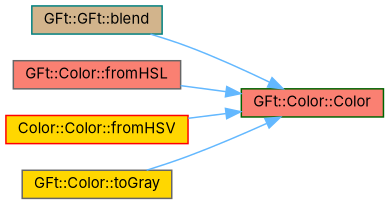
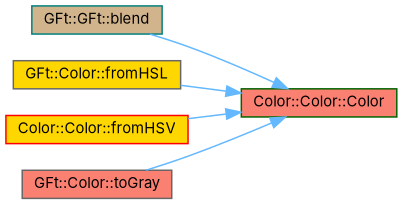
node "GFt::Color::fromHSL": fillcolor salmon -> gold
node "GFt::Color::Color": label "GFt::Color::Color" -> "Color::Color::Color"
node "GFt::Color::toGray": fillcolor gold -> salmon
